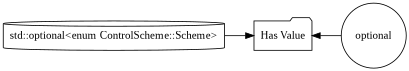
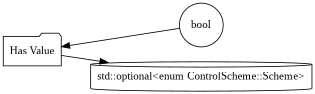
edge "std::optional<enum ControlScheme::Scheme>" -> "Has Value": reversed
node "optional": label "optional" -> "bool"
